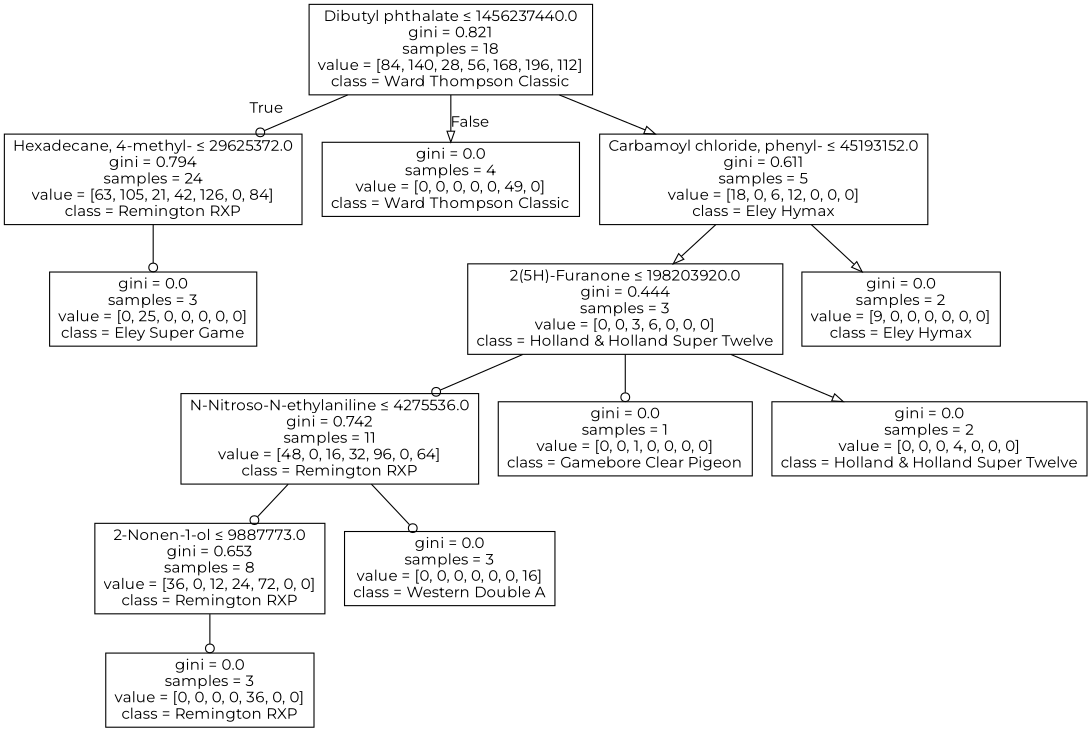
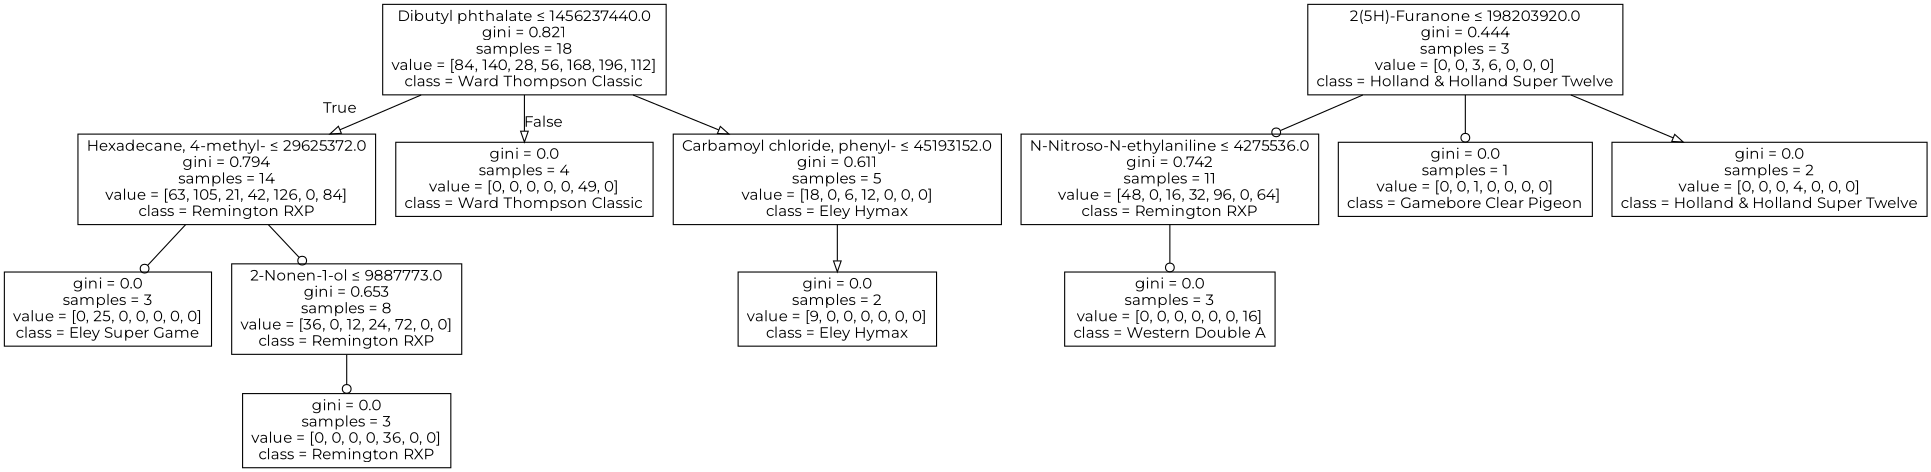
edge "Dibutyl phthalate ≤ 1456237440.0" -> "Hexadecane, 4-methyl- ≤ 29625372.0": arrowhead odot -> onormal
node "Hexadecane, 4-methyl- ≤ 29625372.0": text "samples = 24" -> "samples = 14"
edge "Carbamoyl chloride, phenyl- ≤ 45193152.0" -> "2(5H)-Furanone ≤ 198203920.0": removed
edge "N-Nitroso-N-ethylaniline ≤ 4275536.0" -> "2-Nonen-1-ol ≤ 9887773.0": now "Hexadecane, 4-methyl- ≤ 29625372.0" -> "2-Nonen-1-ol ≤ 9887773.0"
